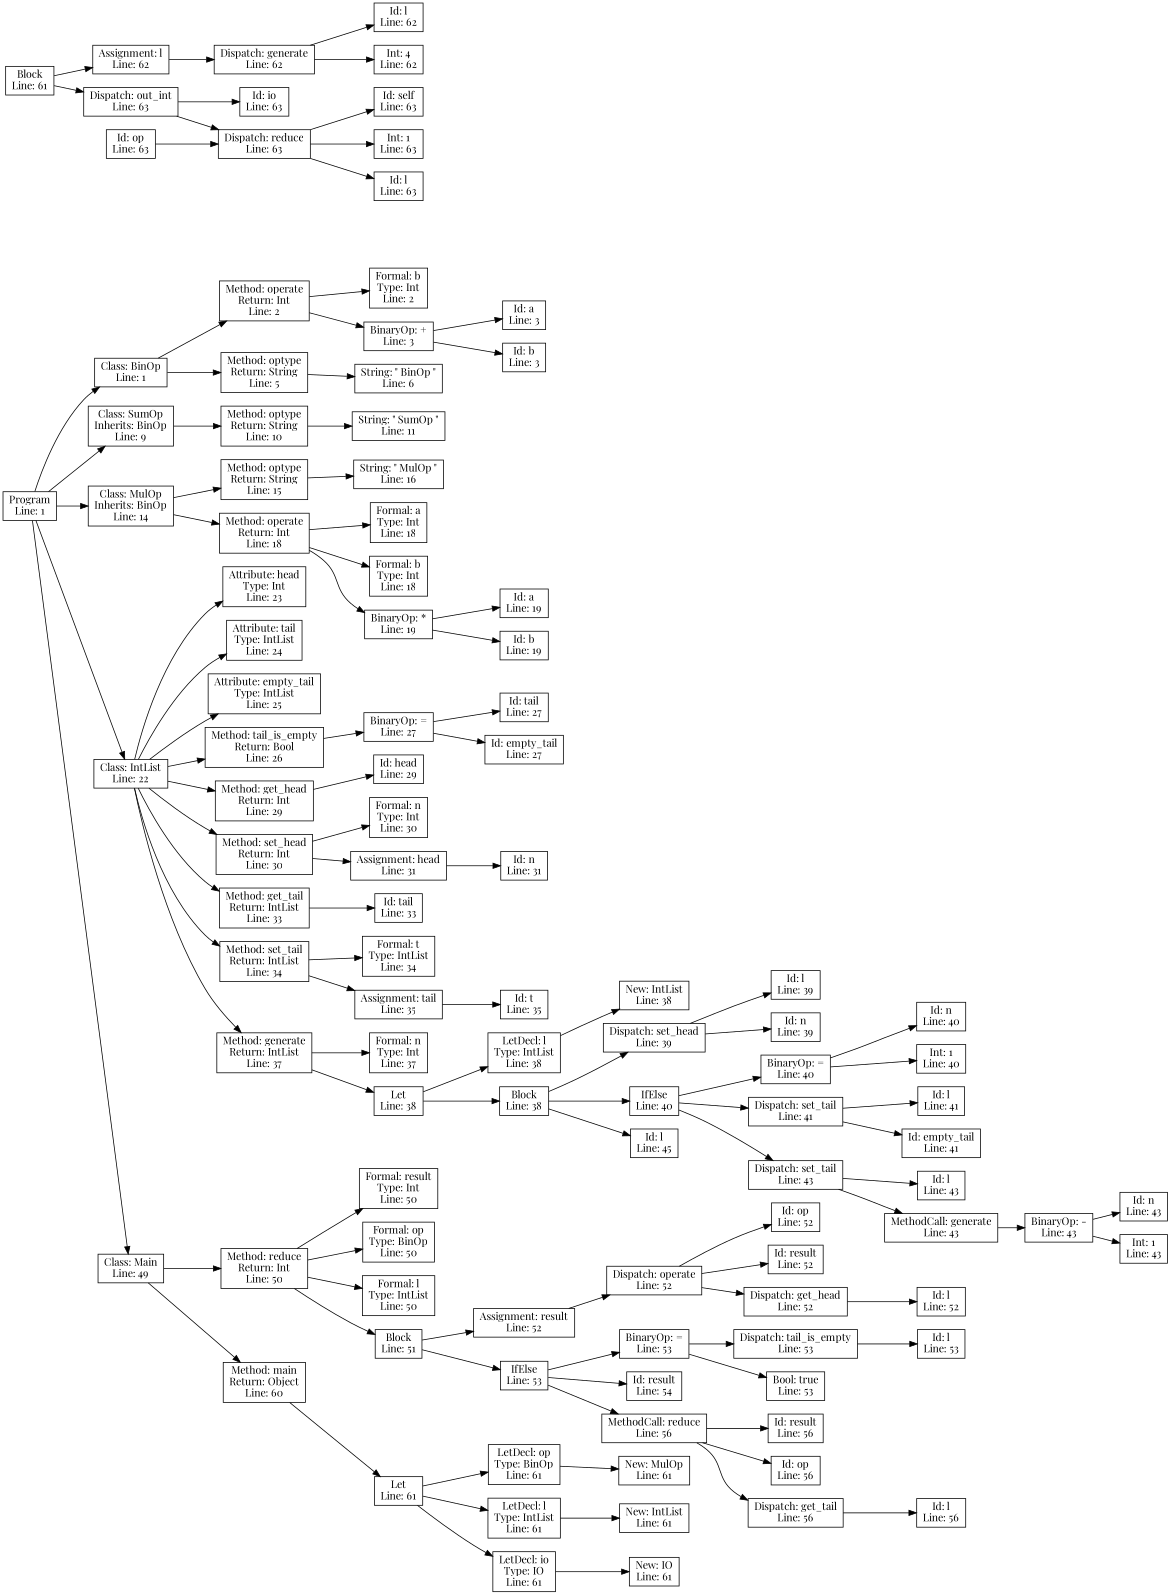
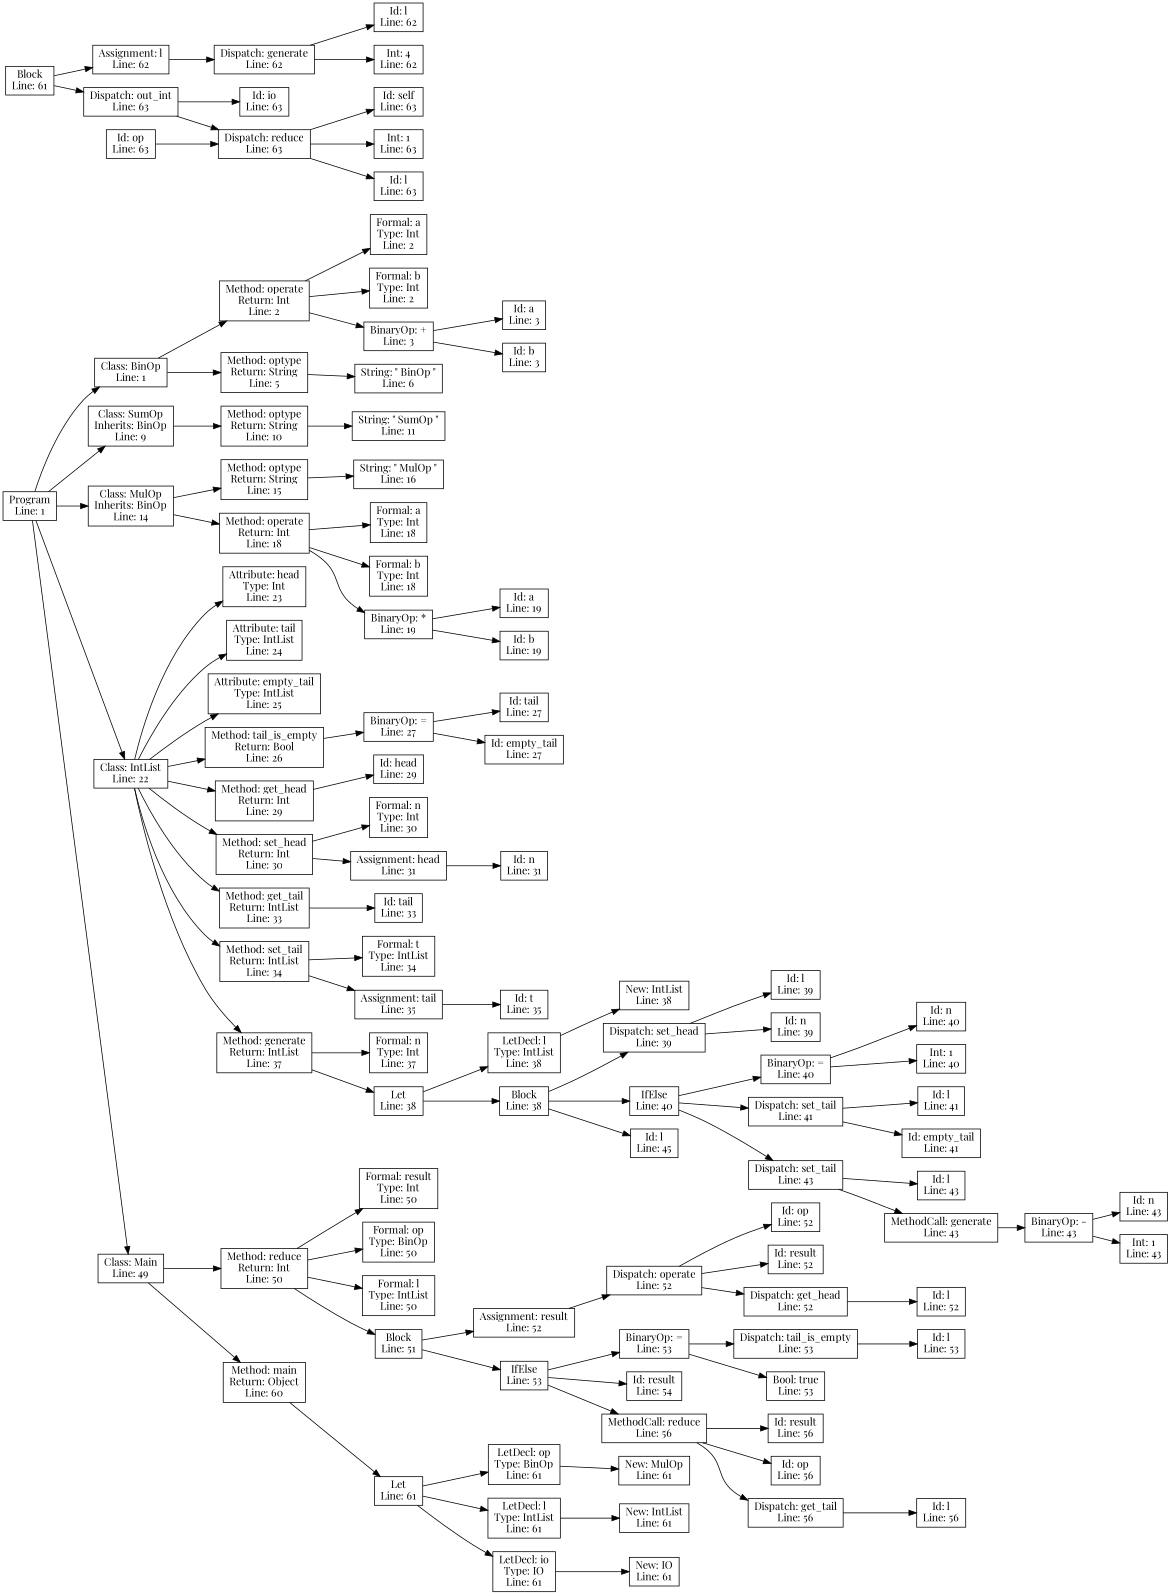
node "Formal: a Type: Int Line: 2": added
